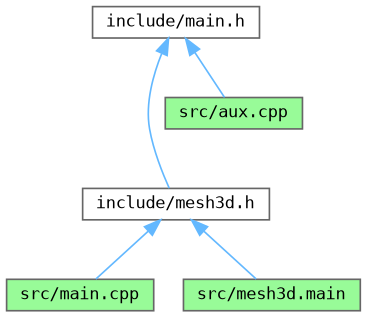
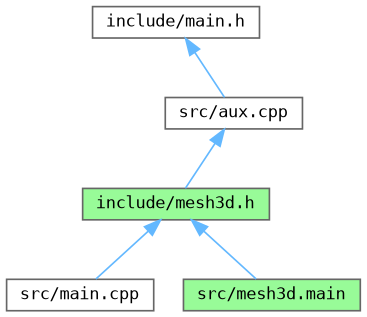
node "src/aux.cpp": fillcolor palegreen -> white
edge "include/mesh3d.h" -> "include/main.h": now "include/mesh3d.h" -> "src/aux.cpp"
node "include/mesh3d.h": fillcolor white -> palegreen
node "src/main.cpp": fillcolor palegreen -> white
